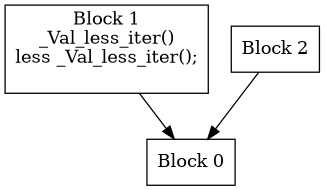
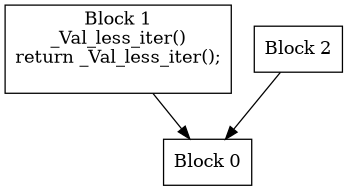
node "Block 1 _Val_less_iter() less _Val_less_iter();": label "Block 1 _Val_less_iter() less _Val_less_iter();" -> "Block 1 _Val_less_iter() return _Val_less_iter();"
